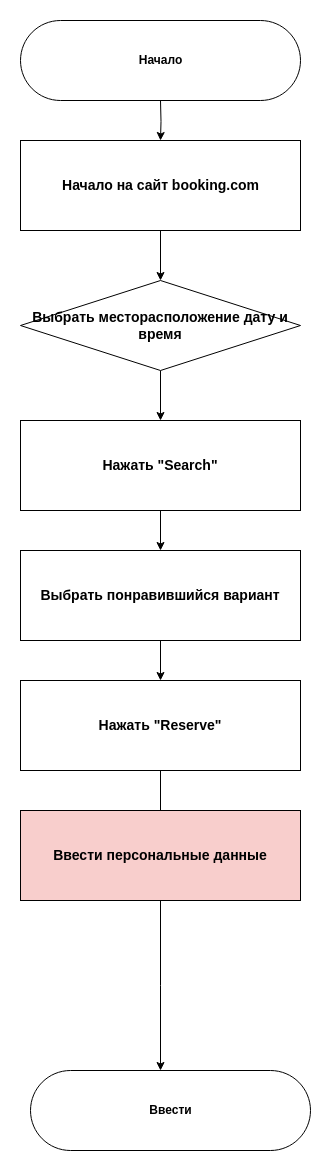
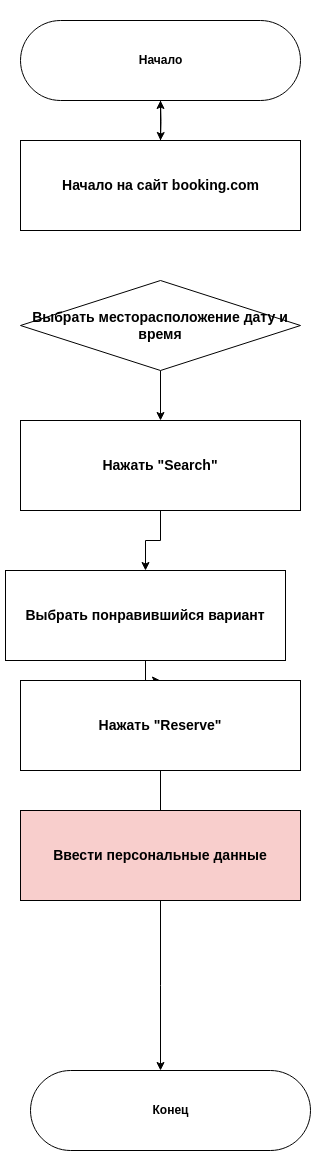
edge "Начало на сайт booking.com" -> "Выбрать месторасположение дату и время": now "Начало на сайт booking.com" -> "Начало"
node "Выбрать понравившийся вариант": moved (161, 596) -> (146, 616)
node "Ввести": label "Ввести" -> "Конец"
